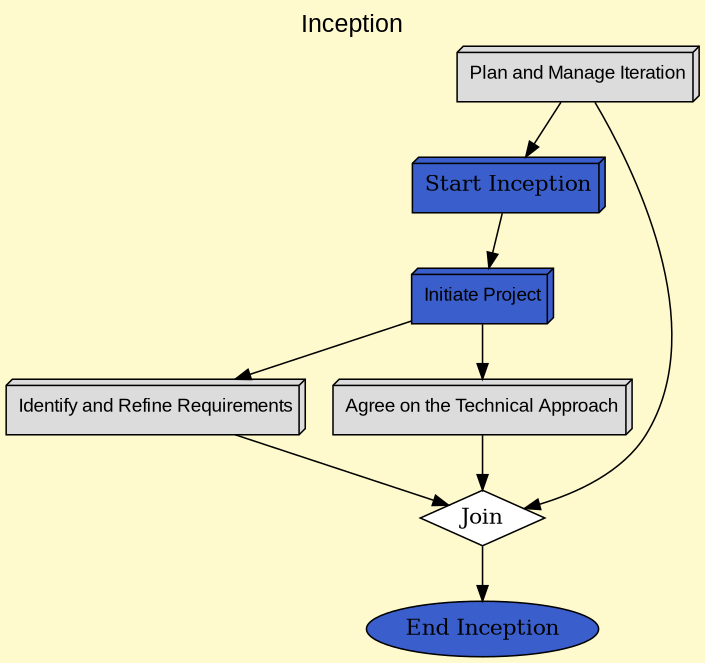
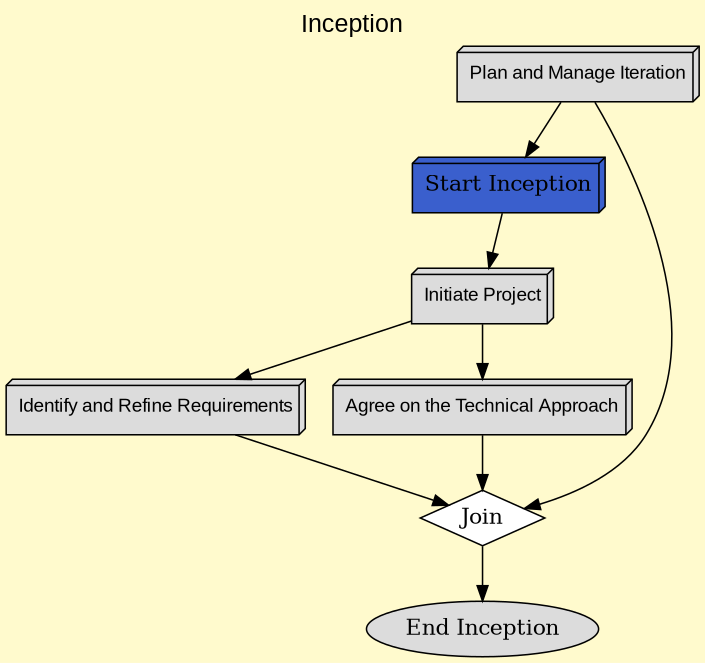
node "Initiate Project": fillcolor royalblue3 -> #dcdcdc
node "End Inception": fillcolor royalblue3 -> #dcdcdc
